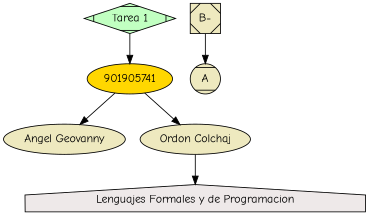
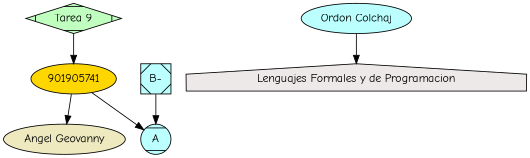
node "Tarea 1": label "Tarea 1" -> "Tarea 9"
node "B-": fillcolor lemonchiffon2 -> paleturquoise1
node "A": fillcolor lemonchiffon2 -> paleturquoise1
edge "901905741" -> "Ordon Colchaj": now "901905741" -> "A"
node "Ordon Colchaj": fillcolor lemonchiffon2 -> paleturquoise1
